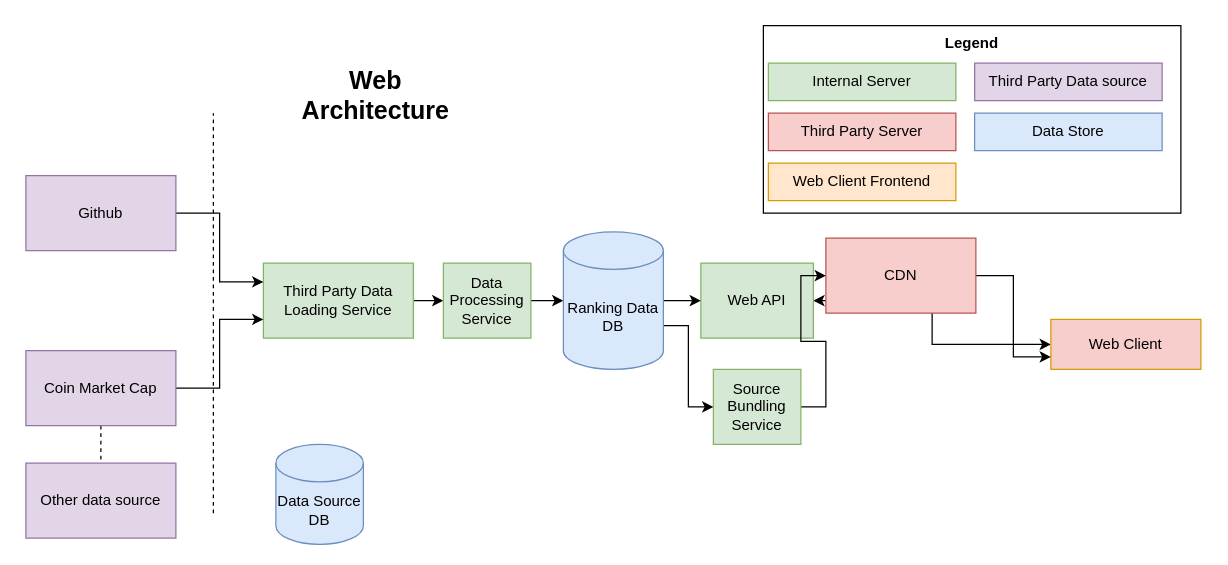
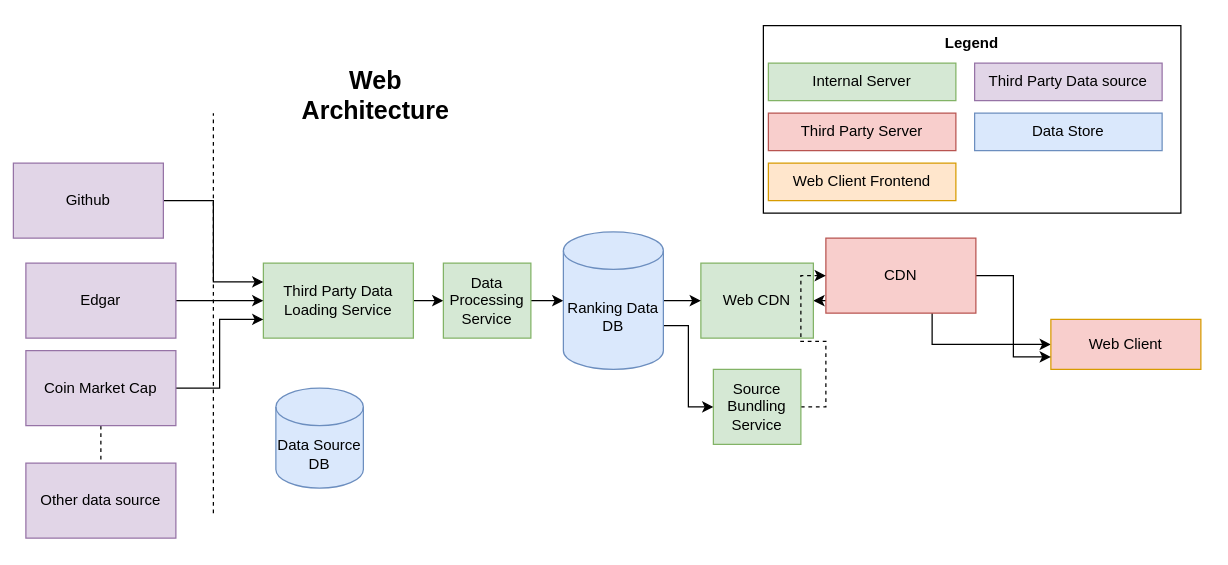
node "Github": moved (101, 213) -> (88, 201)
node "Edgar": added
edge "Edgar" -> "Third Party Data Loading Service": added
node "Web API": label "Web API" -> "Web CDN"
edge "Source Bundling Service" -> "CDN": style solid -> dashed
node "Data Source DB": moved (319, 494) -> (319, 438)
